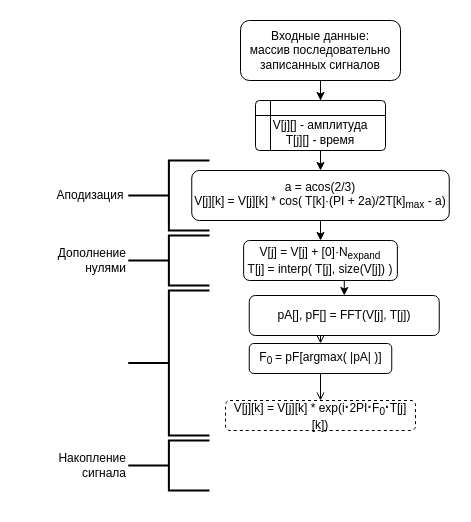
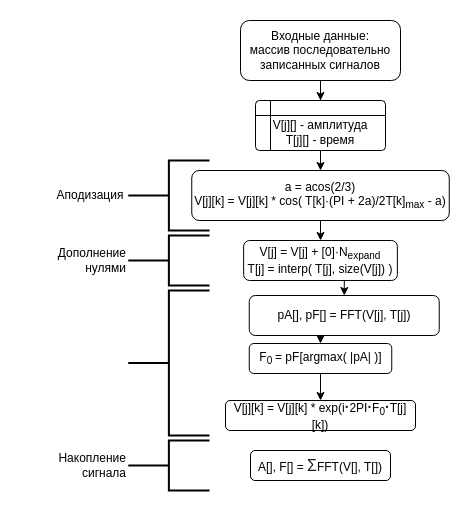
edge "pA[], pF[] = FFT(V[j], T[j])" -> "F0 = pF[argmax( |pA| )]": arrowhead open -> classic
edge "F0 = pF[argmax( |pA| )]" -> "V[j][k] = V[j][k] * exp(i·2PI·F0·T[j][k])": arrowhead open -> classic
node "V[j][k] = V[j][k] * exp(i·2PI·F0·T[j][k])": style dashed -> solid
node "A[], F[] = ΣFFT(V[], T[])": added
